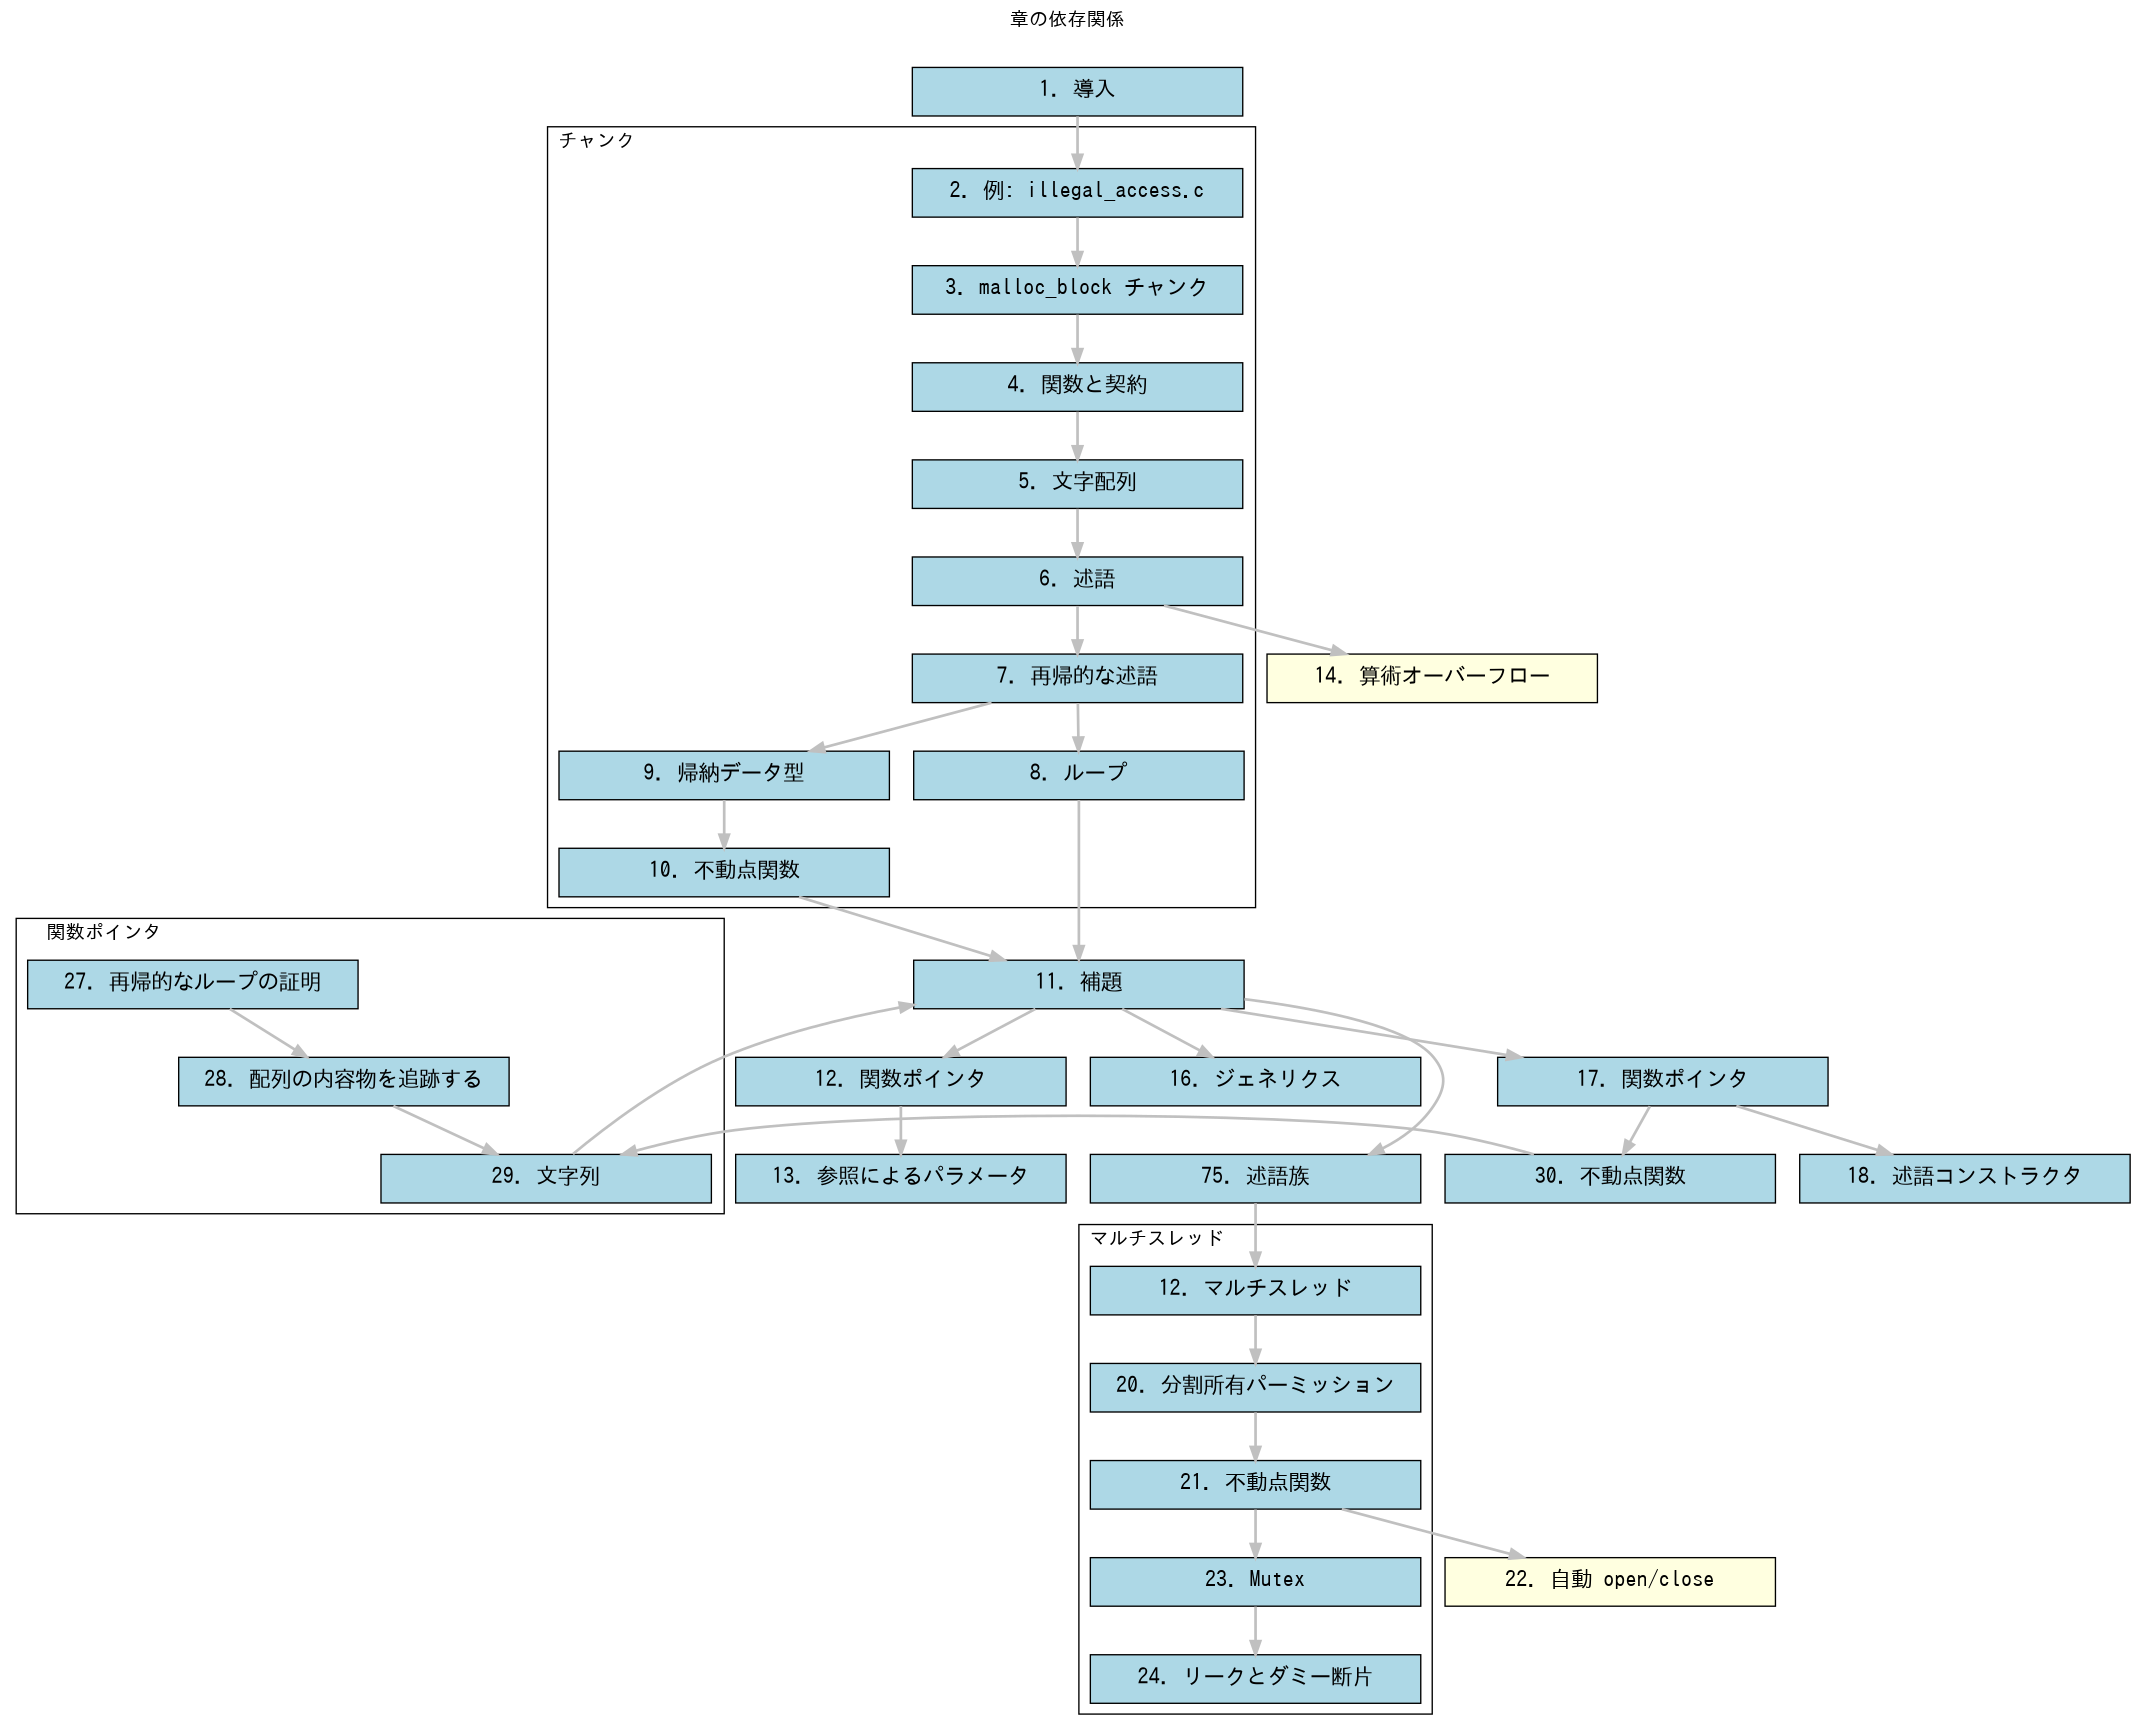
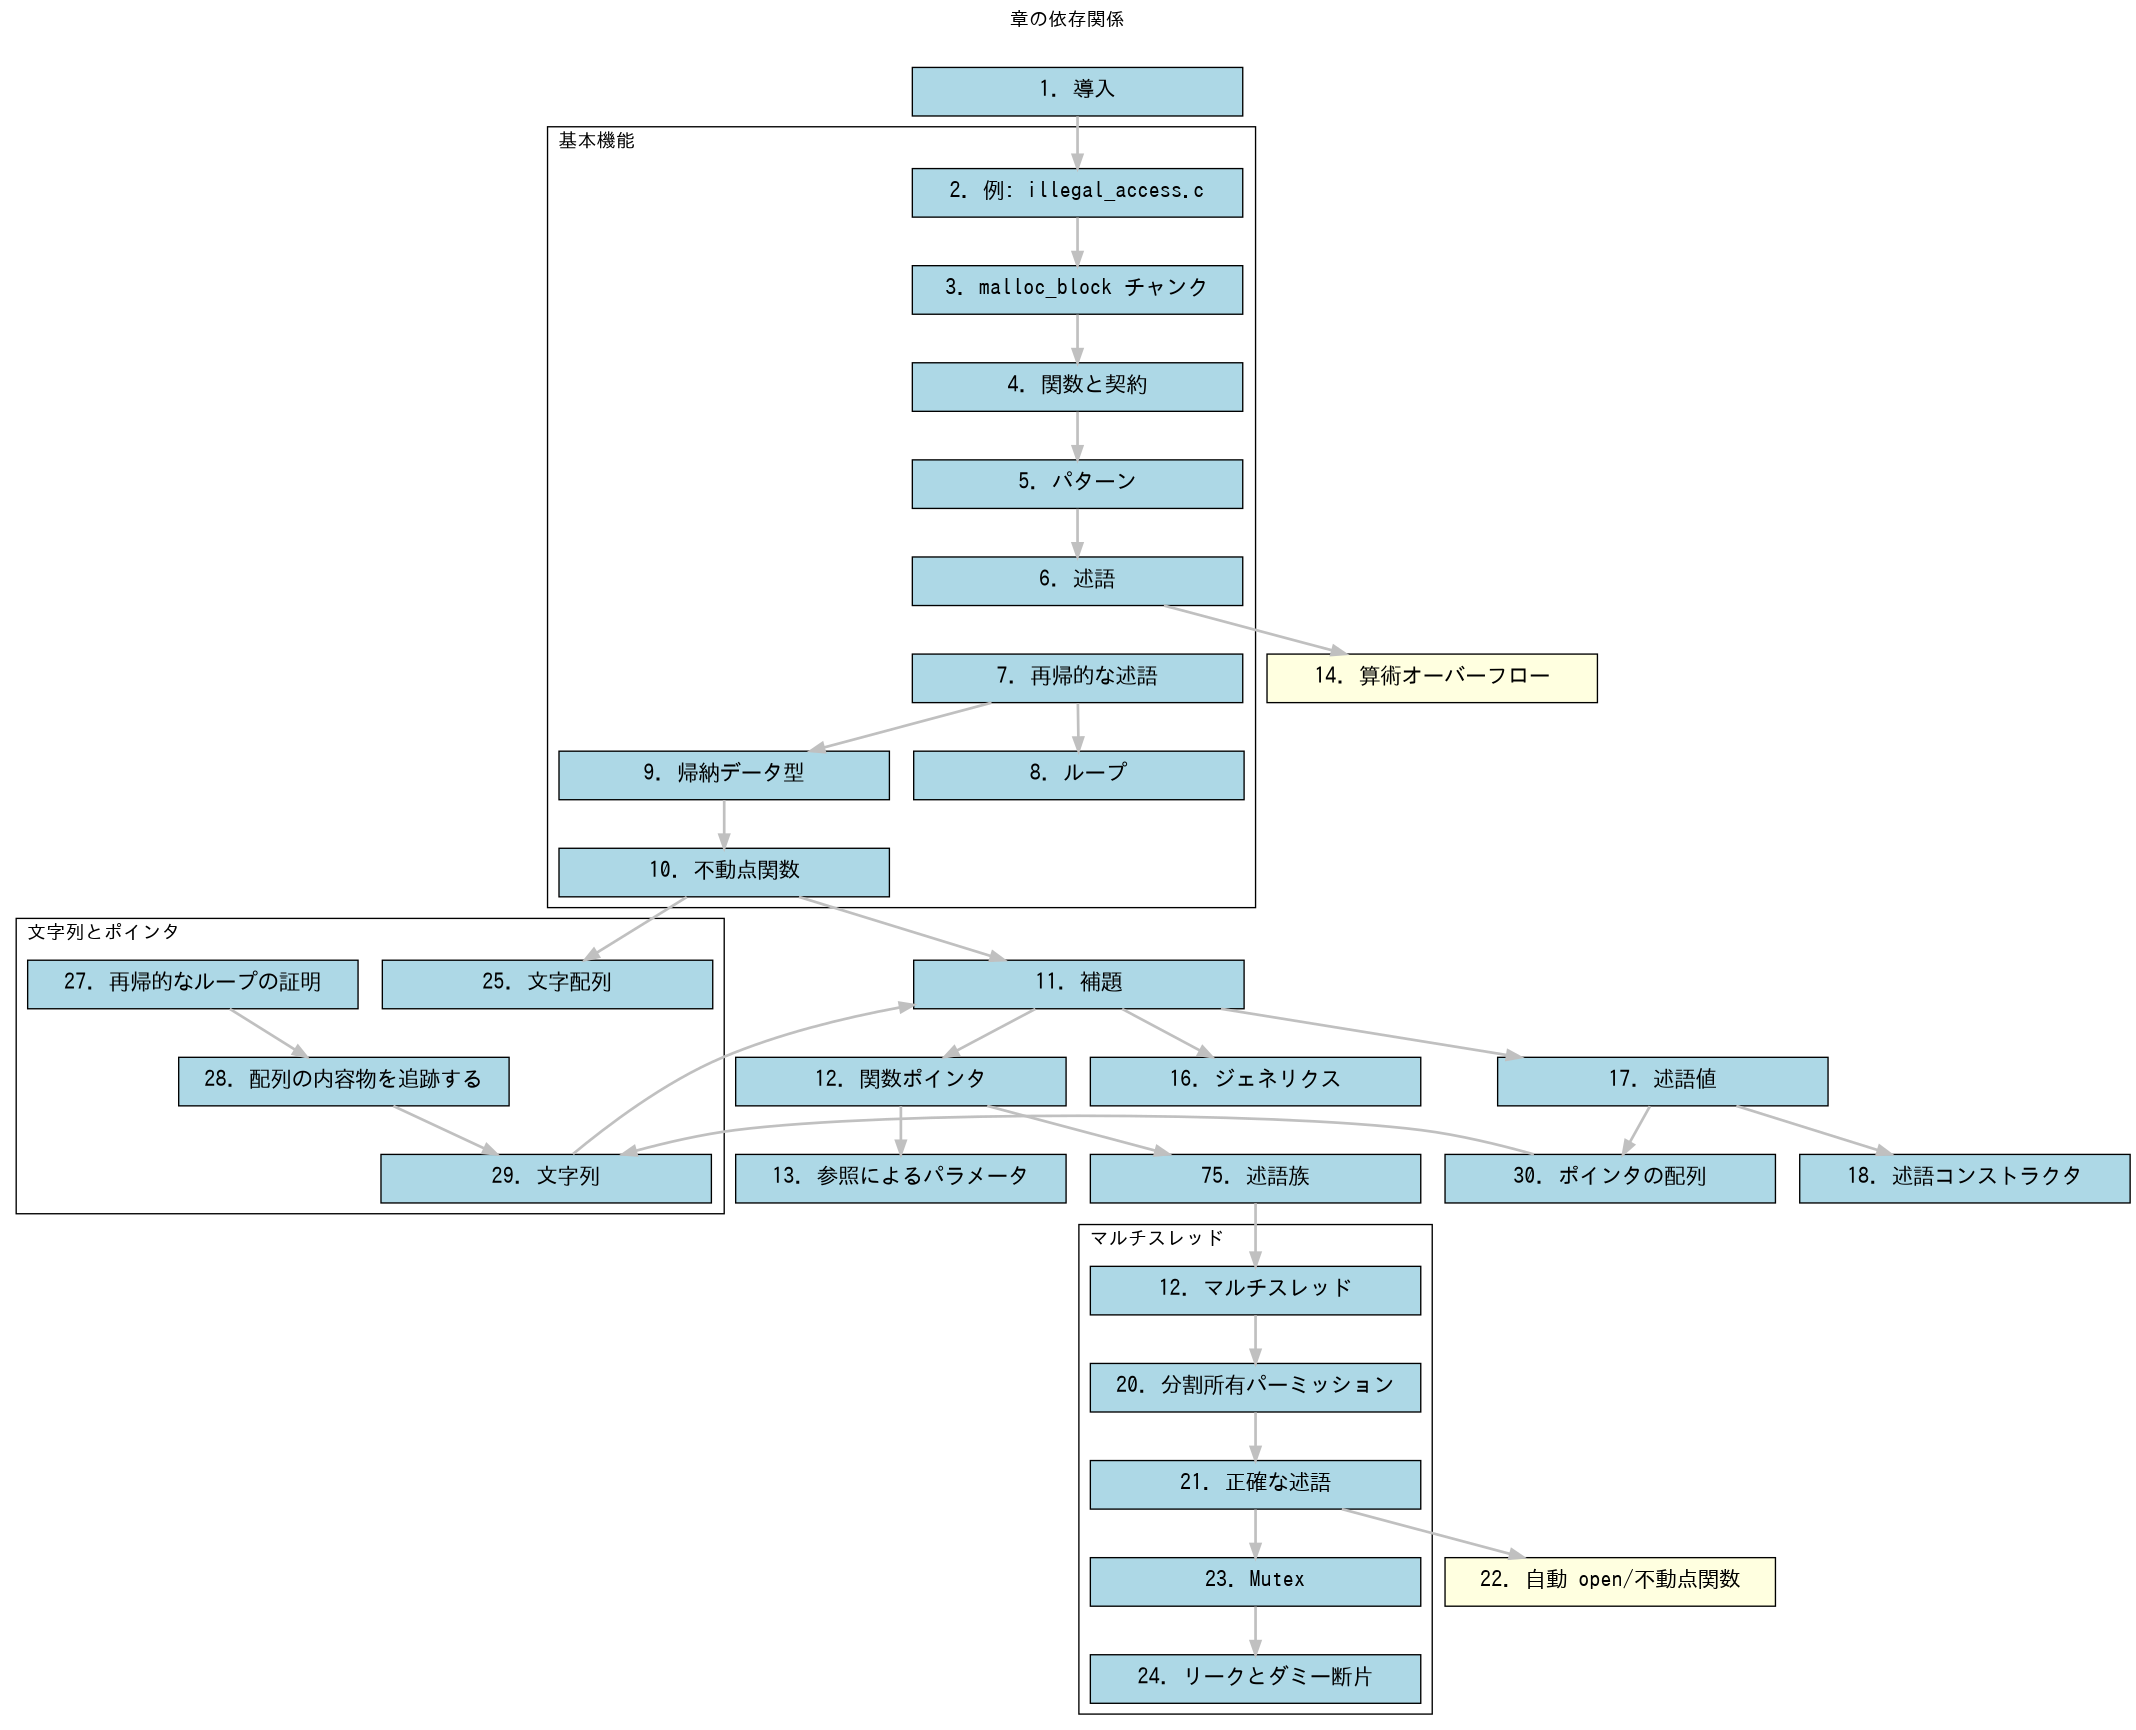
cluster "チャンク": label "チャンク" -> "基本機能"
node "5. 文字配列": label "5. 文字配列" -> "5. パターン"
edge "6. 述語" -> "7. 再帰的な述語": removed
edge "8. ループ" -> "11. 補題": removed
cluster "関数ポインタ": label "関数ポインタ" -> "文字列とポインタ"
node "25. 文字配列": added
edge "11. 補題" -> "75. 述語族": now "12. 関数ポインタ" -> "75. 述語族"
node "17. 関数ポインタ": label "17. 関数ポインタ" -> "17. 述語値"
node "30. 不動点関数": label "30. 不動点関数" -> "30. ポインタの配列"
node "21. 不動点関数": label "21. 不動点関数" -> "21. 正確な述語"
node "22. 自動 open/close": label "22. 自動 open/close" -> "22. 自動 open/不動点関数"
